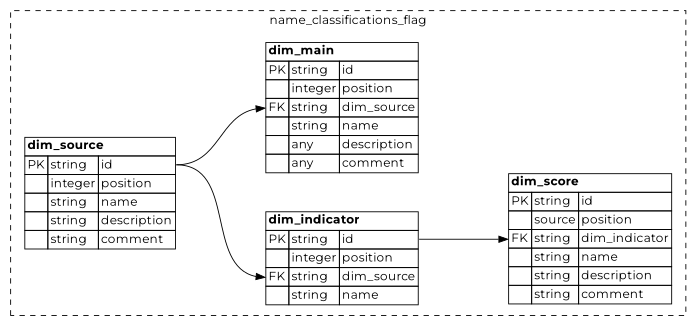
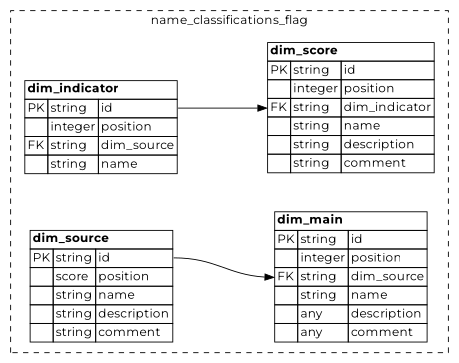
node "dim_source": text "integer" -> "score"
edge "dim_source" -> "dim_indicator": removed
node "dim_score": text "source" -> "integer"
